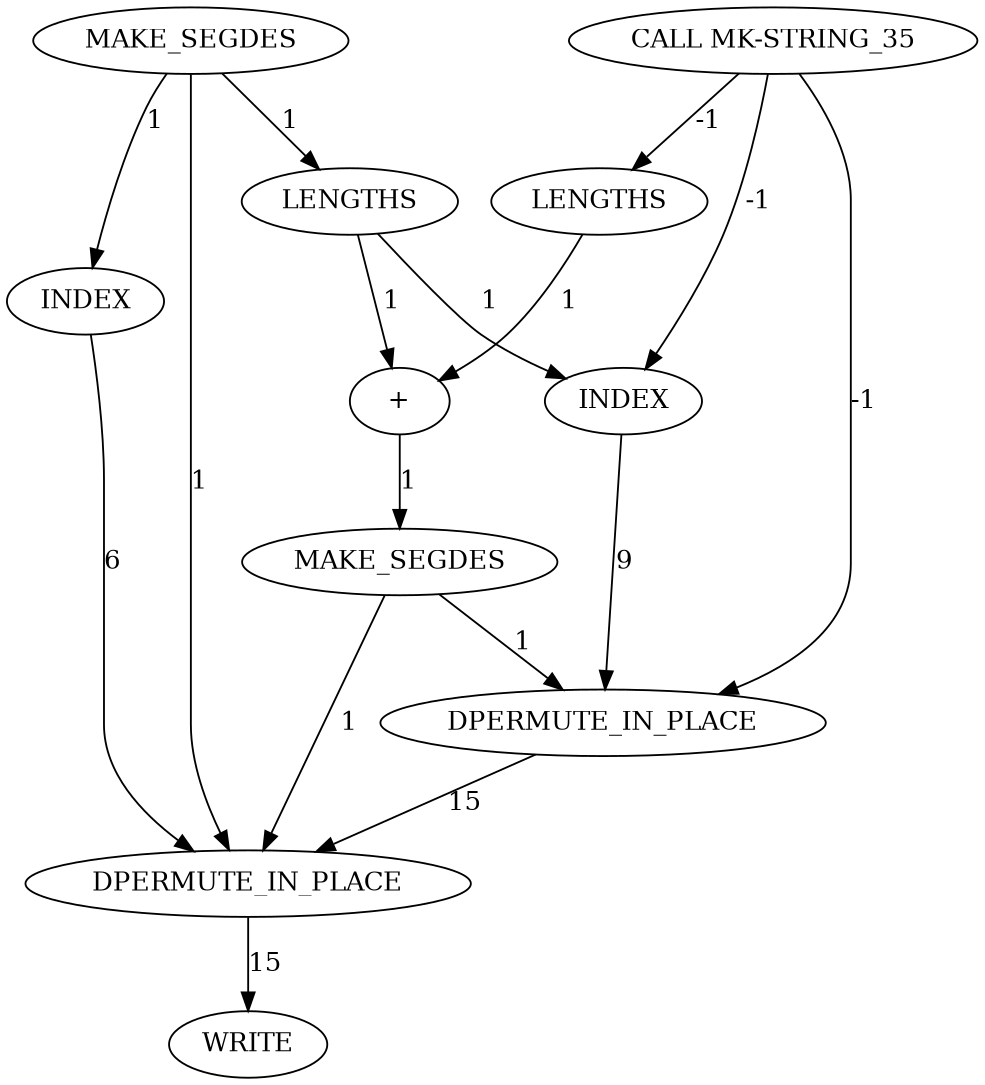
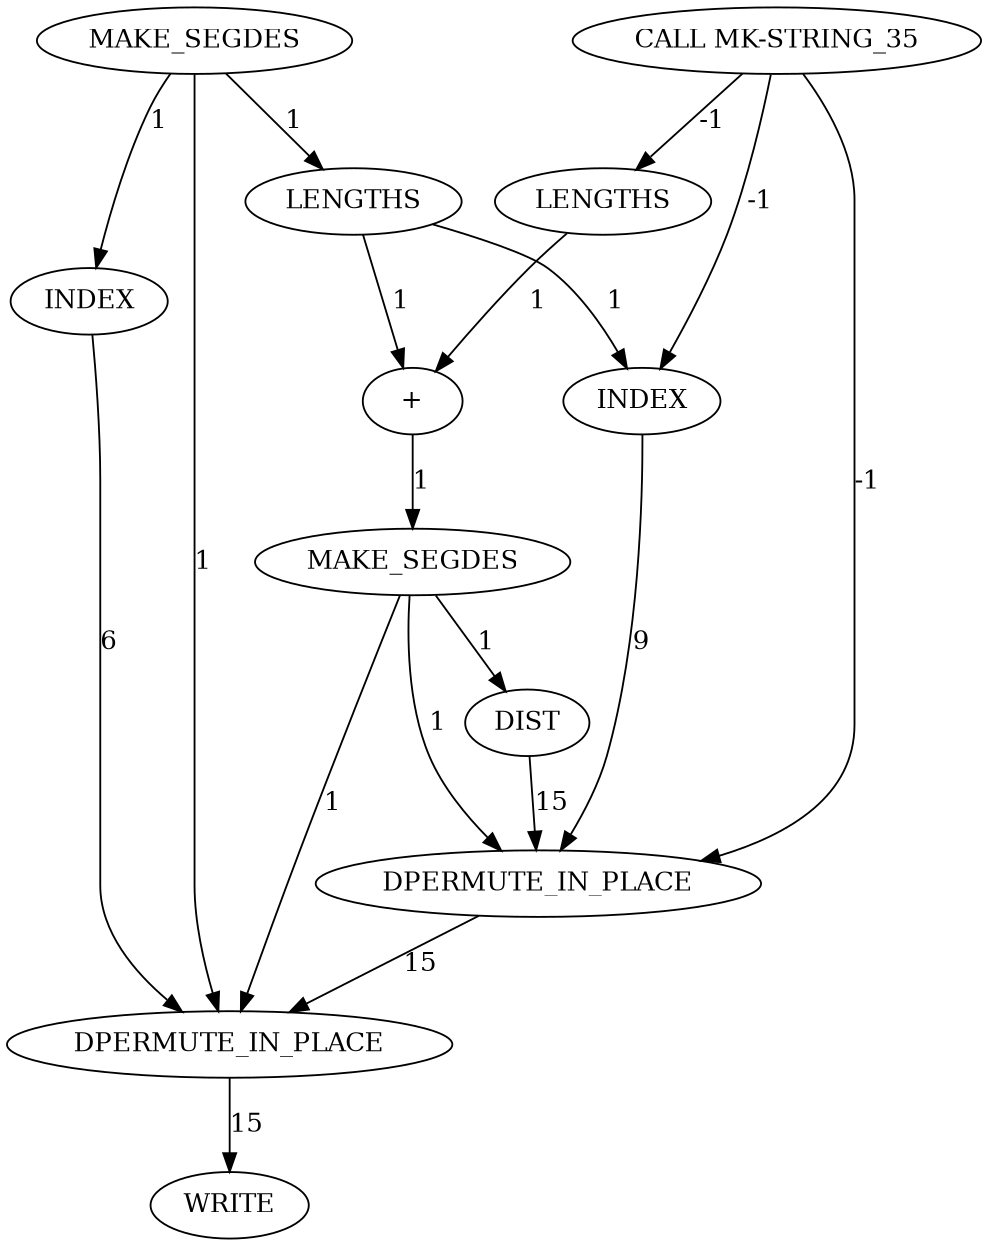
node "DIST": added
